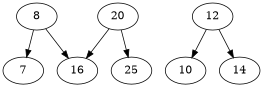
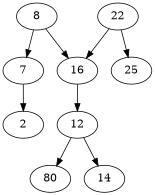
node "20": label "20" -> "22"
node "10": label "10" -> "80"
edge "16" -> "12": added
node "2": added
